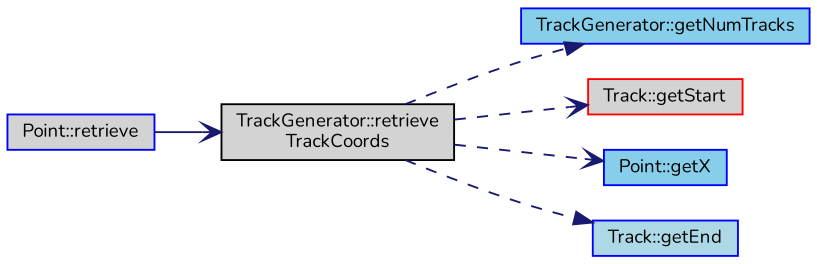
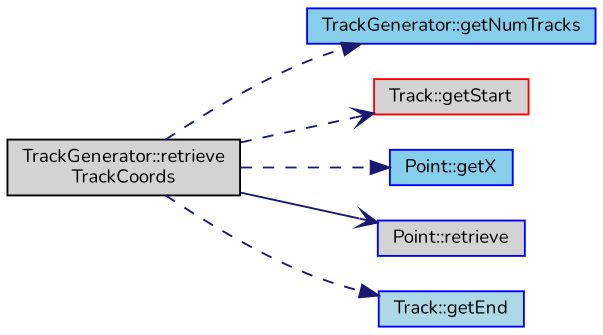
edge "Point::retrieve" -> "TrackGenerator::retrieve TrackCoords": reversed
edge "TrackGenerator::retrieve TrackCoords" -> "Point::getX": arrowhead vee -> normal
